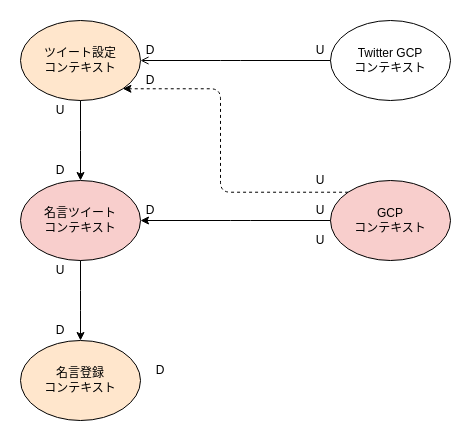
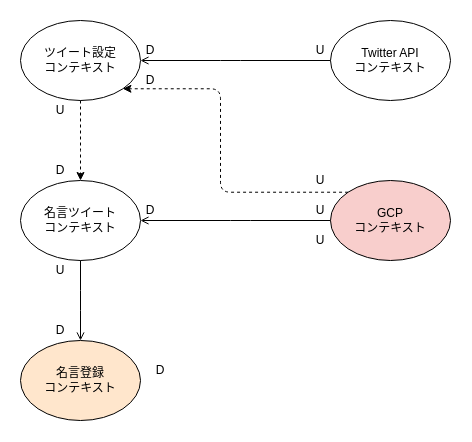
node "ツイート設定 コンテキスト": fillcolor #ffe6cc -> #ffffff
node "Twitter GCP コンテキスト": label "Twitter GCP コンテキスト" -> "Twitter API コンテキスト"
edge "ツイート設定 コンテキスト" -> "名言ツイート コンテキスト": style solid -> dashed
node "名言ツイート コンテキスト": fillcolor #f8cecc -> #ffffff
edge "GCP コンテキスト" -> "名言ツイート コンテキスト": arrowhead classic -> open
edge "名言ツイート コンテキスト" -> "名言登録 コンテキスト": arrowhead classic -> open
